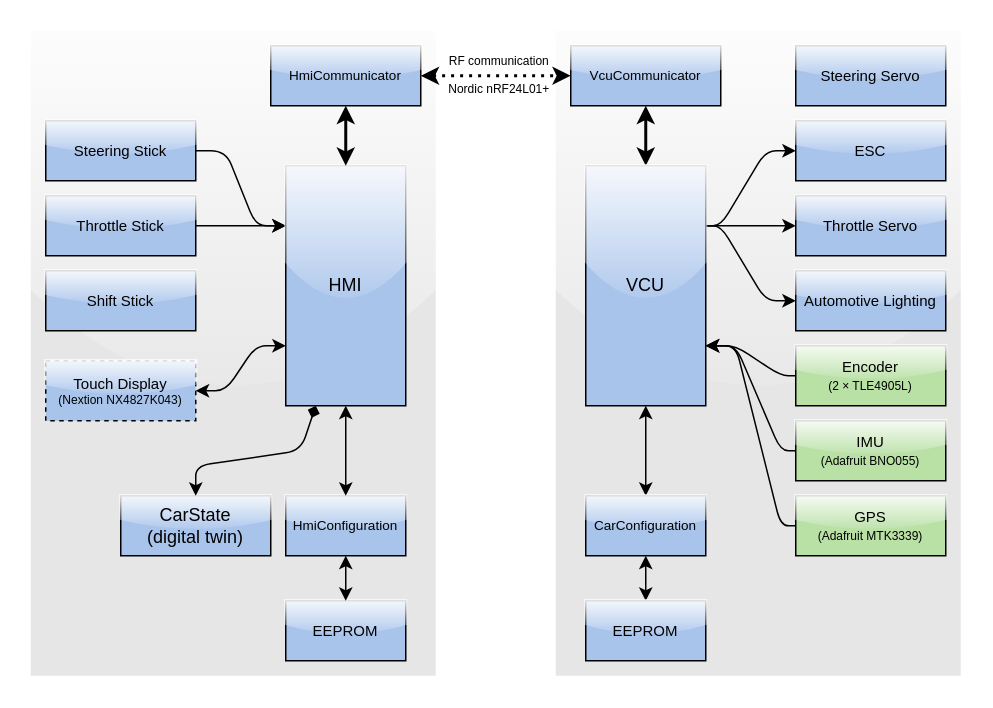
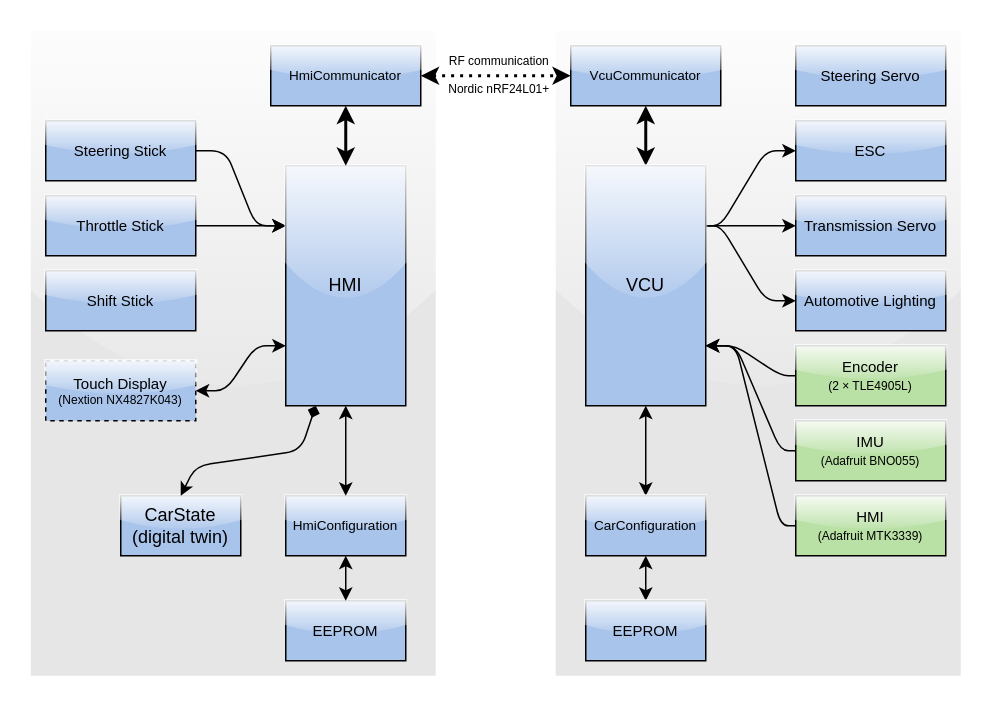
node "Throttle Servo": label "Throttle Servo" -> "Transmission Servo"
node "CarState (digital twin)": size 150x60 -> 120x60
node "GPS (Adafruit MTK3339)": label "GPS (Adafruit MTK3339)" -> "HMI (Adafruit MTK3339)"
